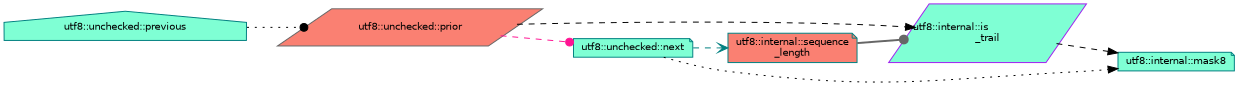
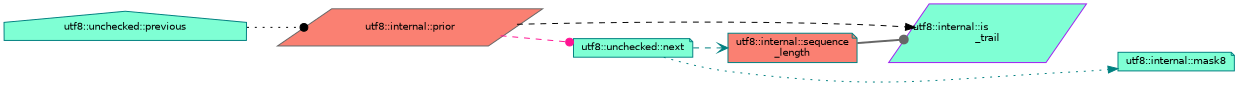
node "utf8::unchecked::prior": label "utf8::unchecked::prior" -> "utf8::internal::prior"
edge "utf8::internal::is _trail" -> "utf8::internal::mask8": removed
edge "utf8::unchecked::next" -> "utf8::internal::mask8": color black -> teal
